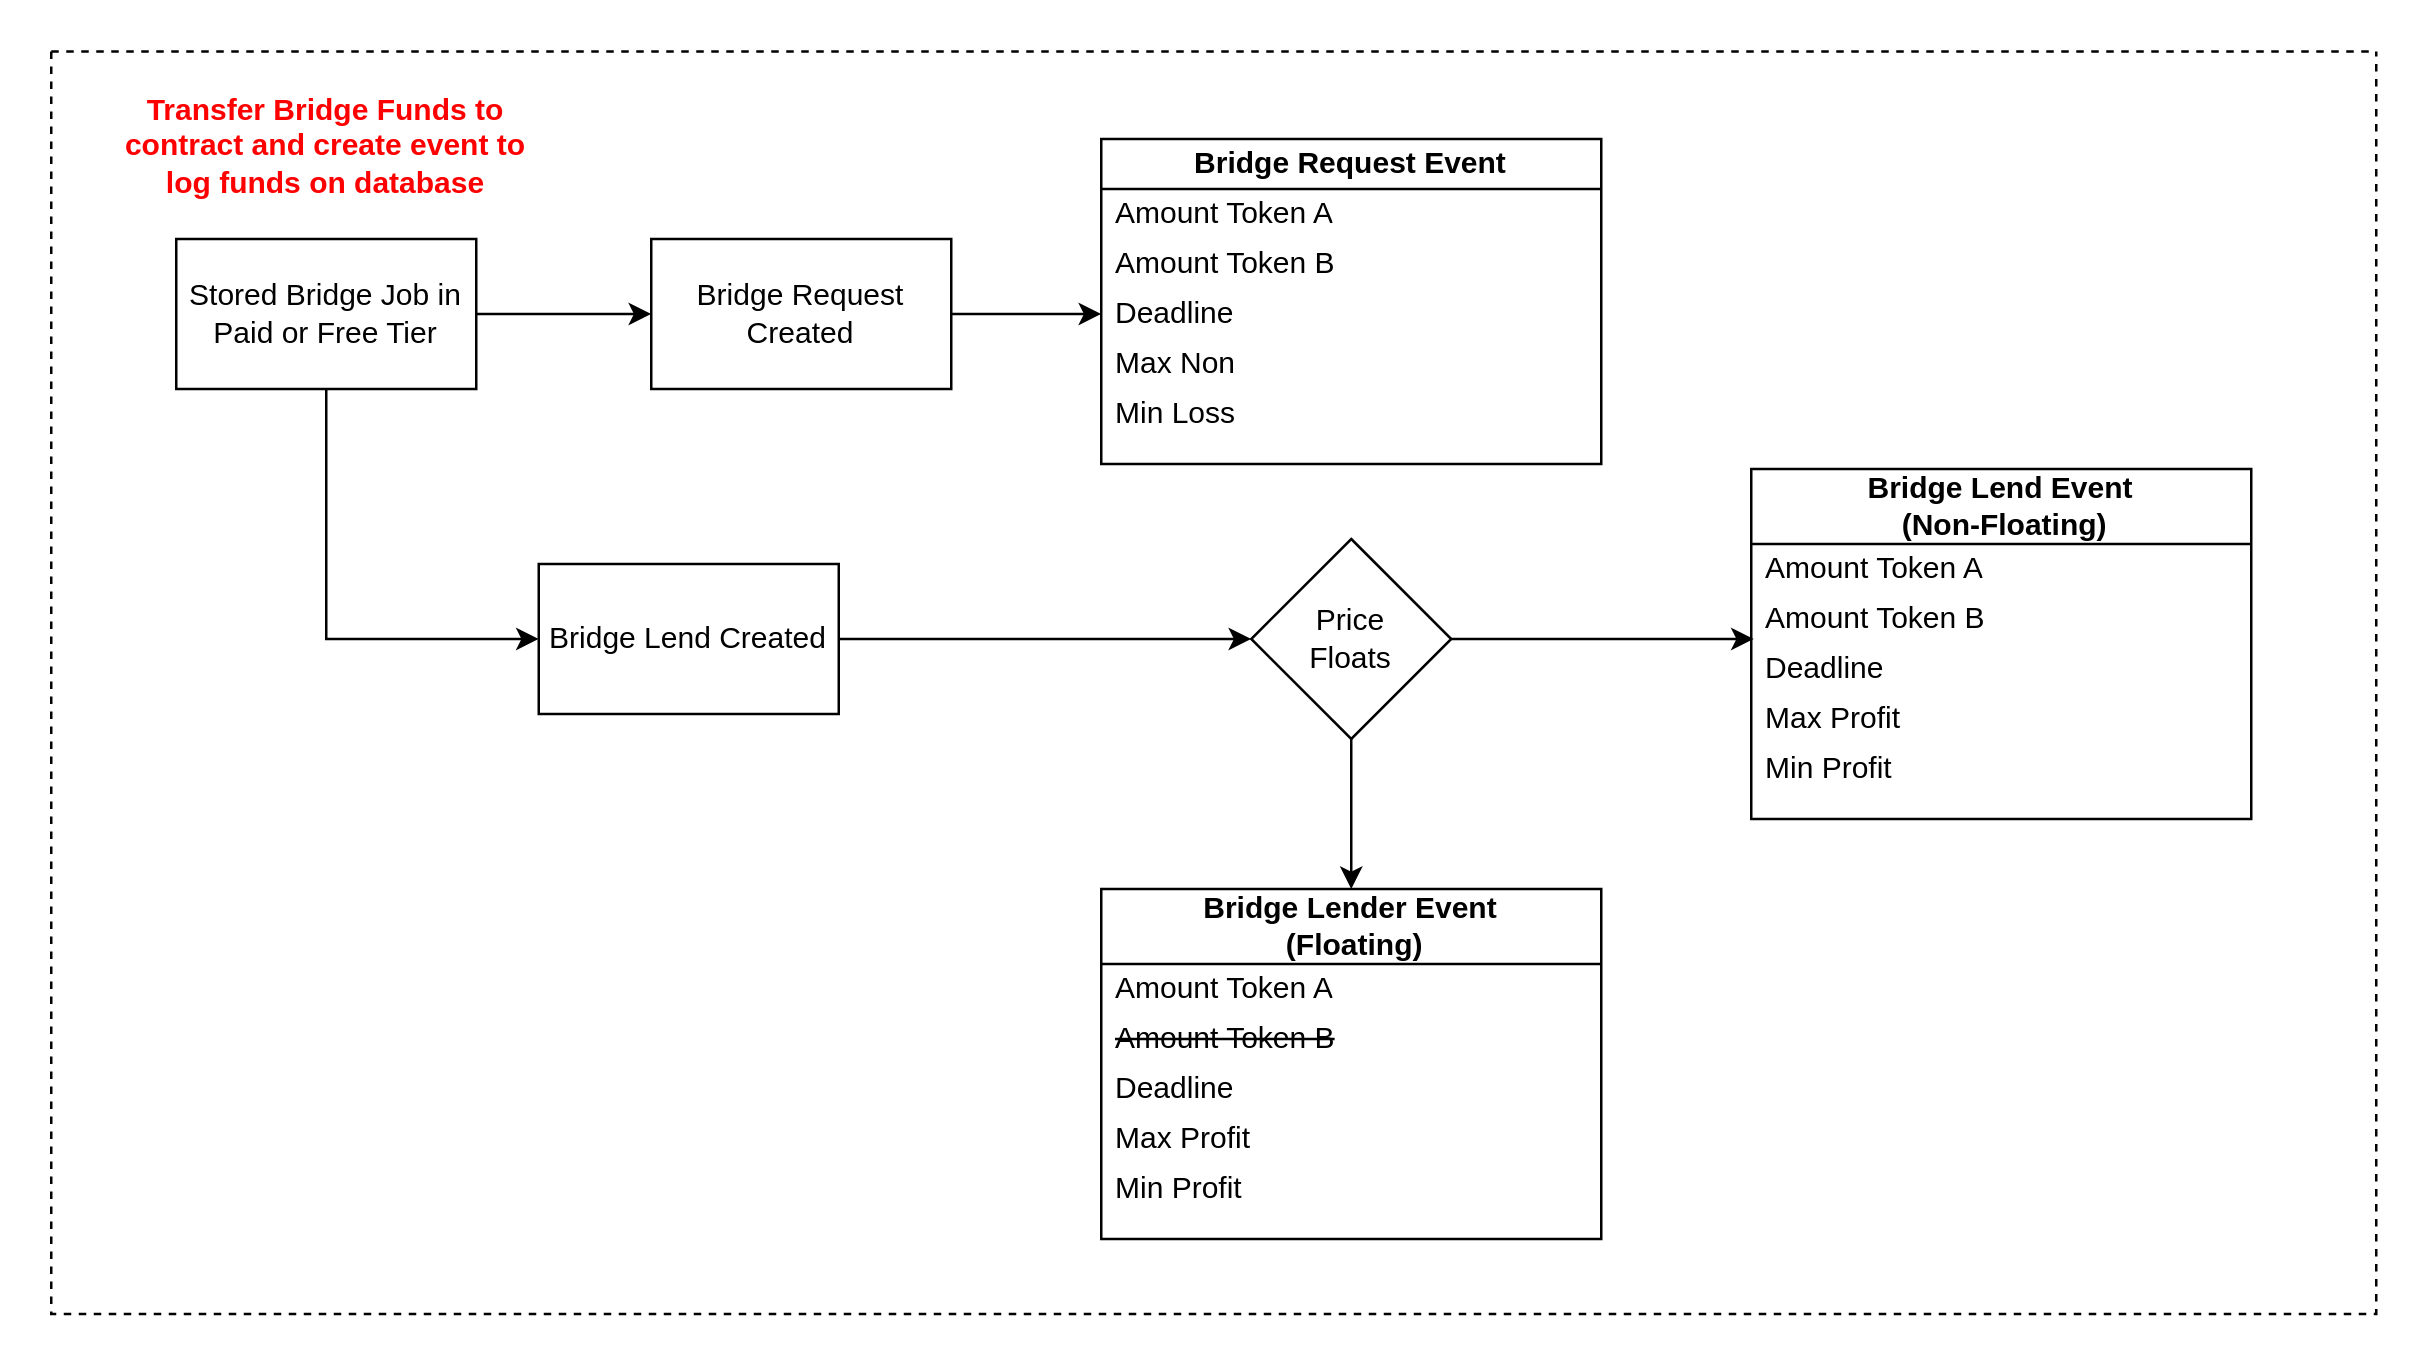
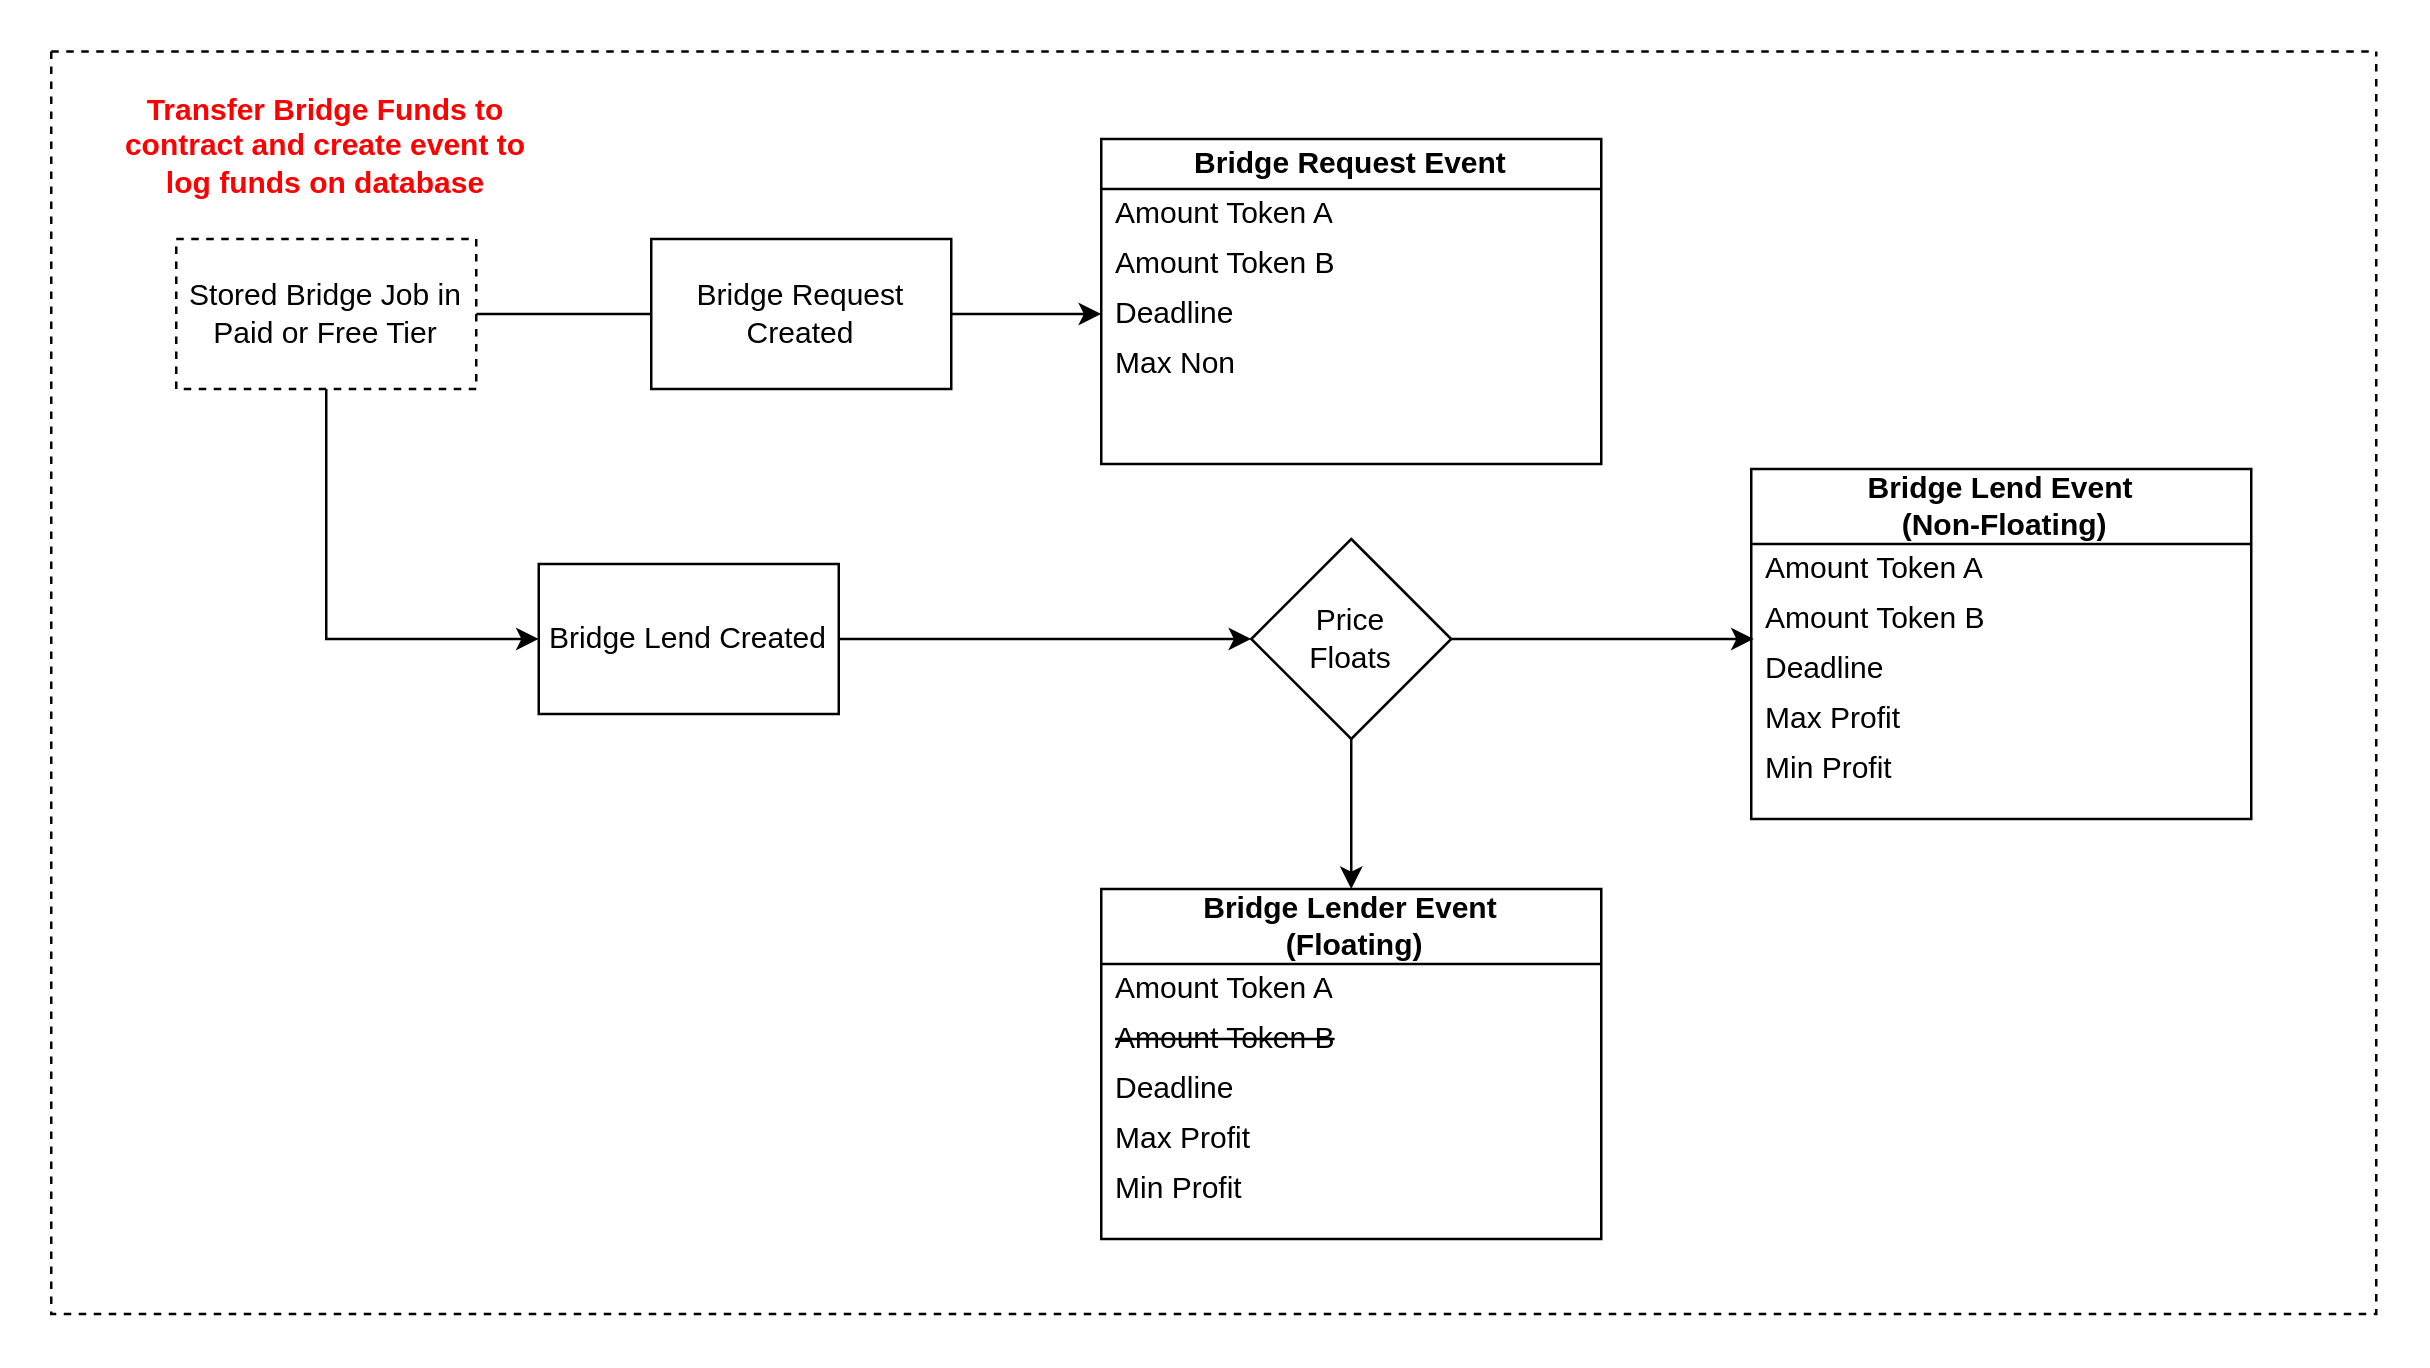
node "Stored Bridge Job in Paid or Free Tier": style solid -> dashed
edge "Stored Bridge Job in Paid or Free Tier" -> "Bridge Request Created": arrowhead classic -> none
node "Min Loss": removed
